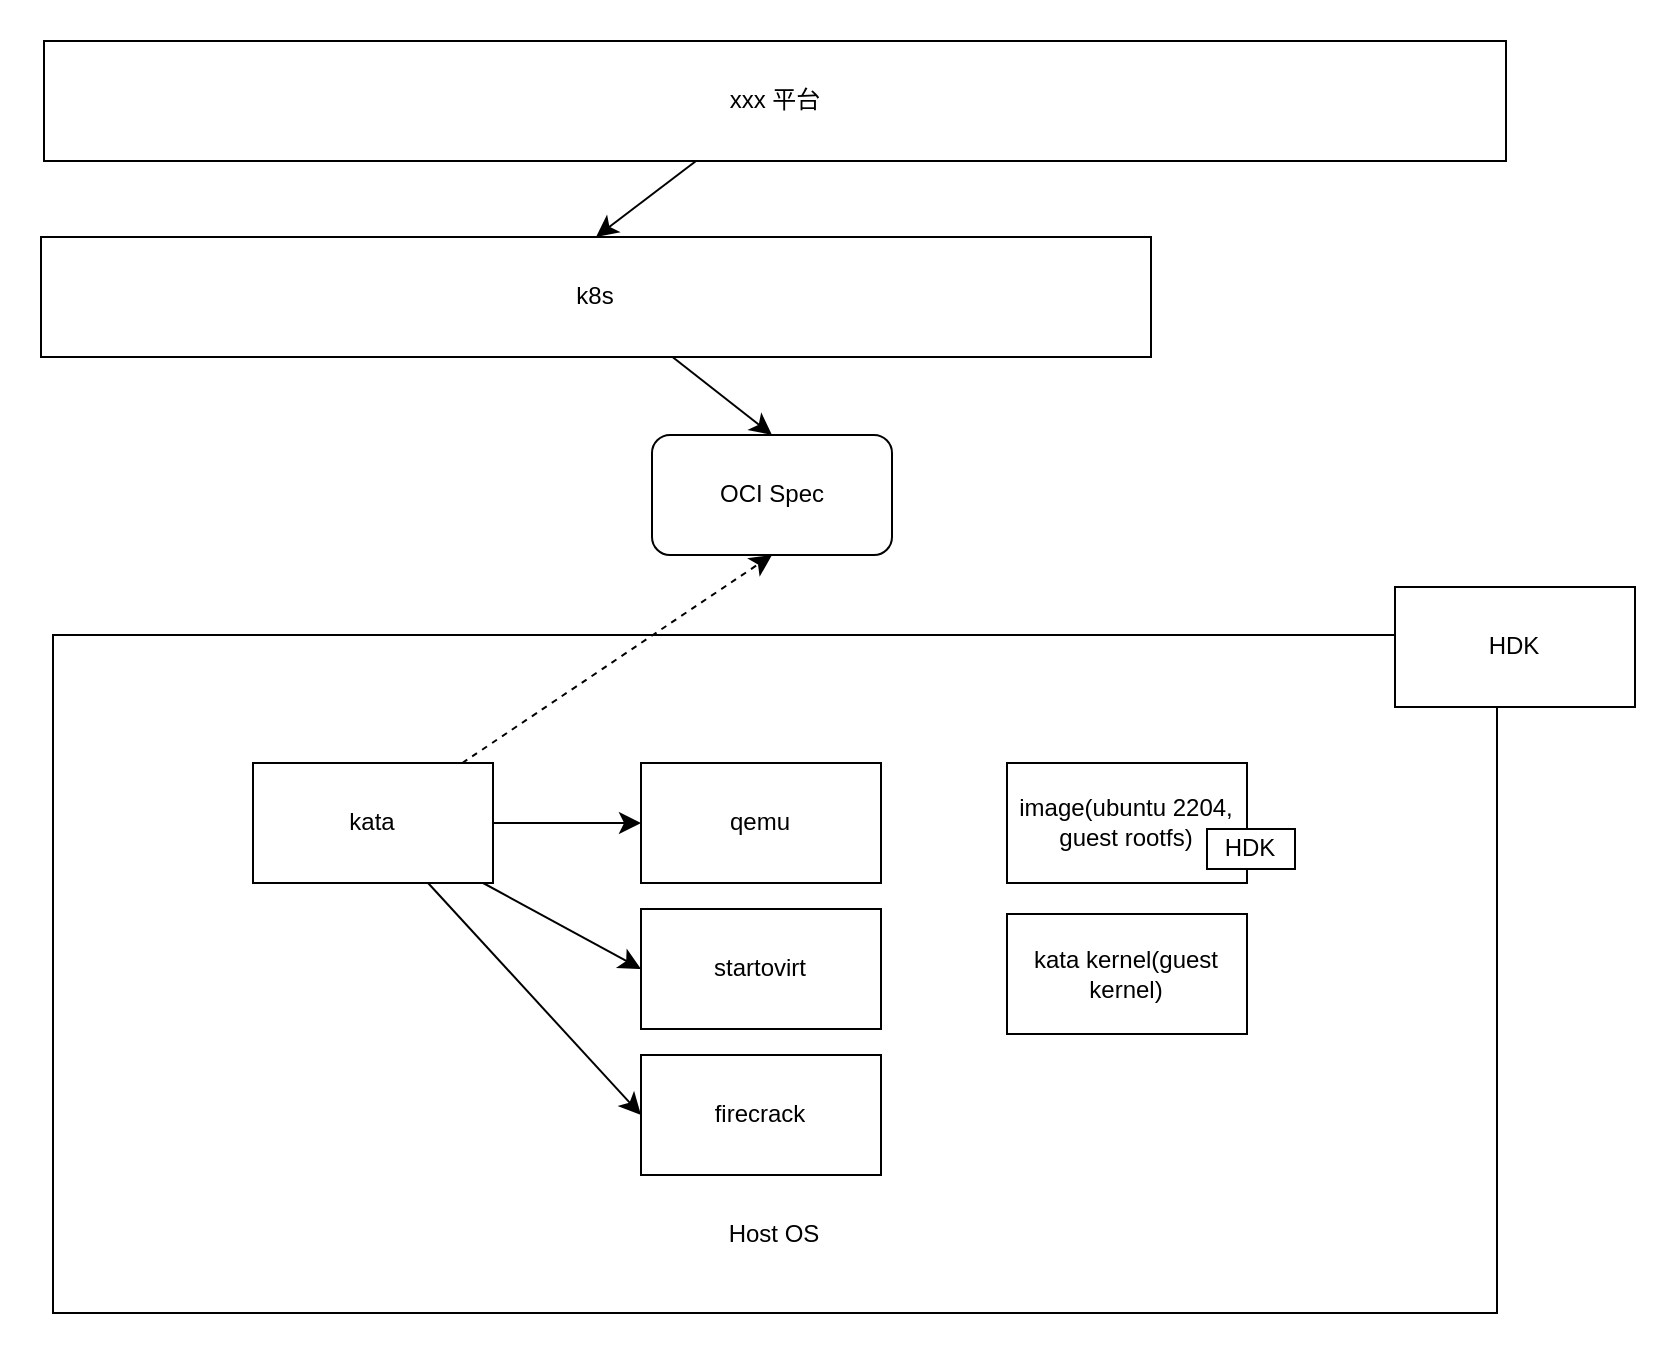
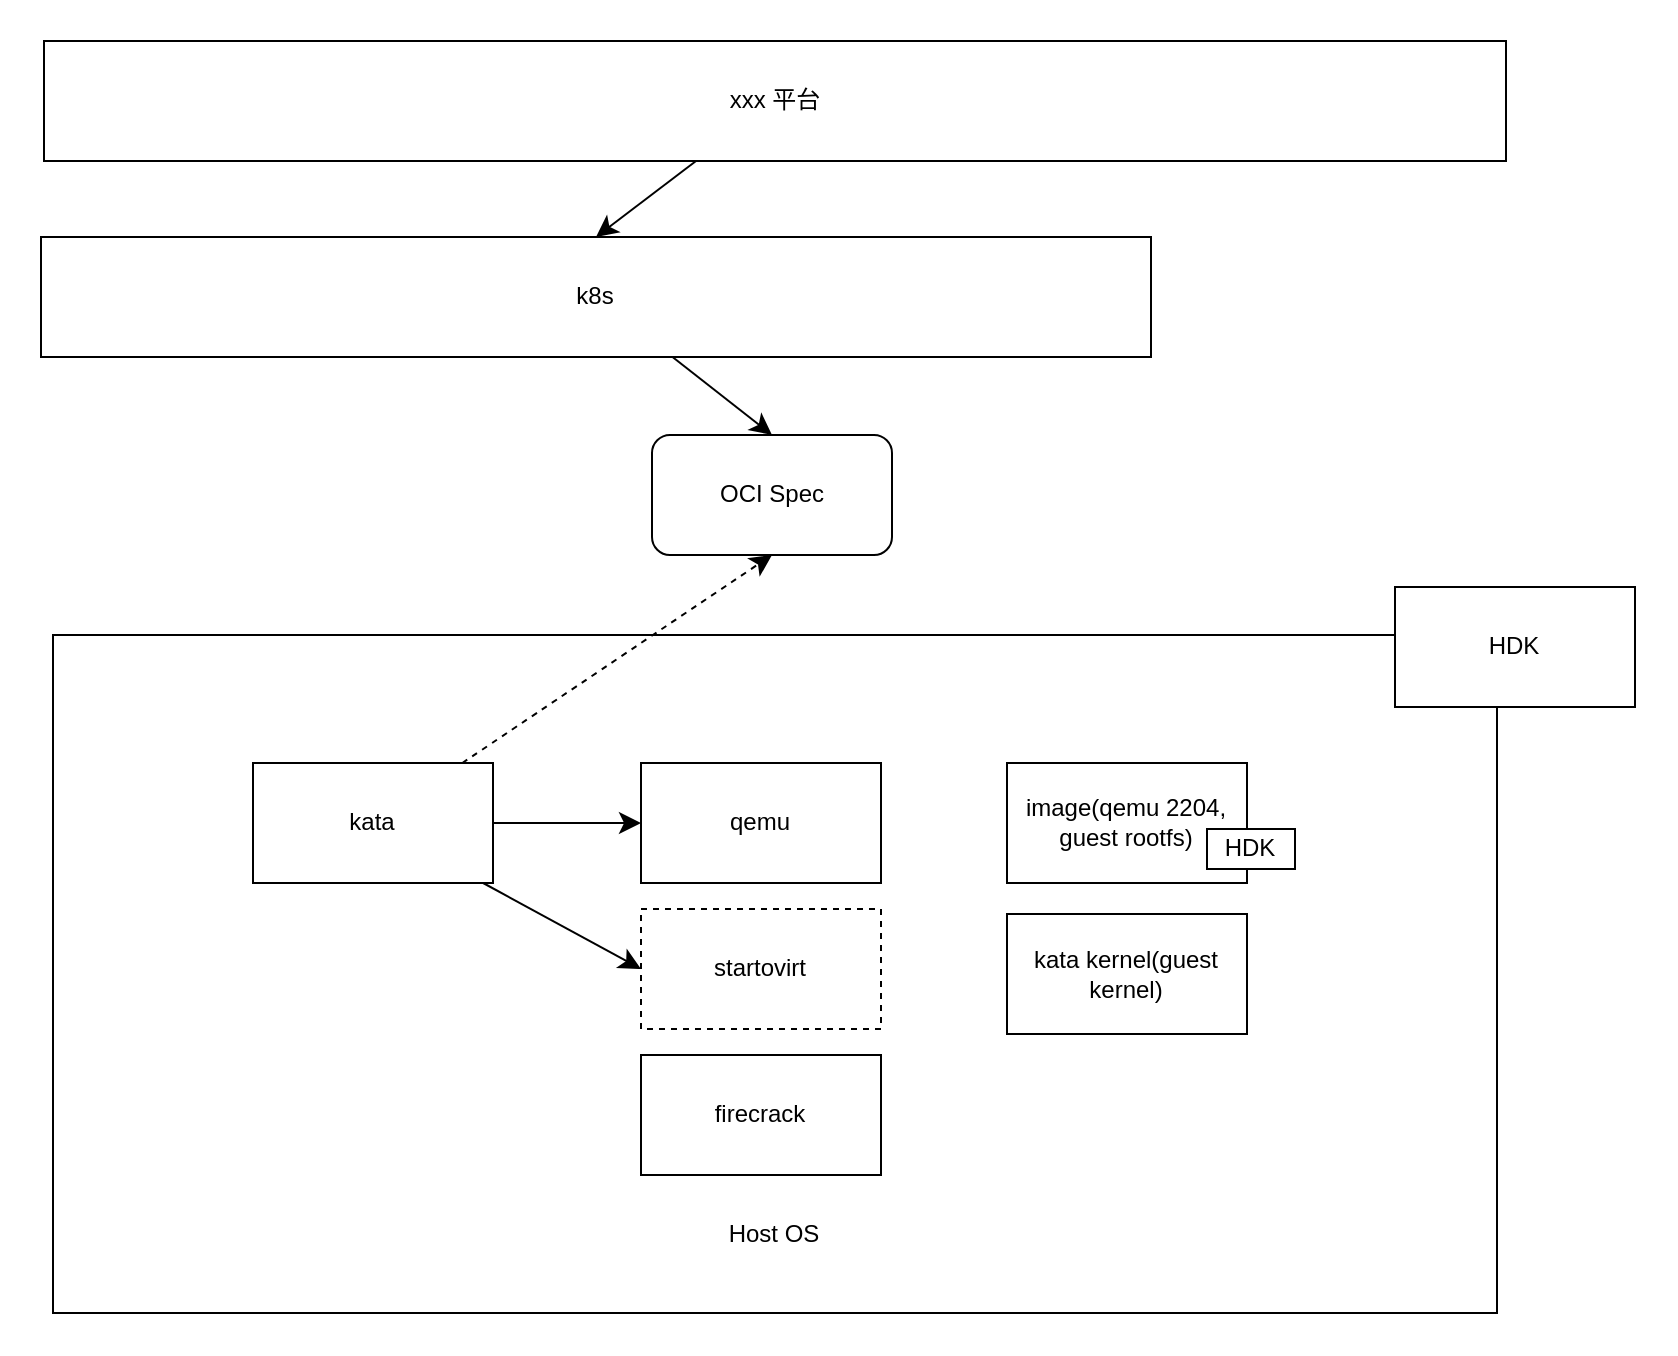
node "image(ubuntu 2204, guest rootfs)": label "image(ubuntu 2204, guest rootfs)" -> "image(qemu 2204, guest rootfs)"
node "startovirt": style solid -> dashed
edge "kata" -> "firecrack": removed
